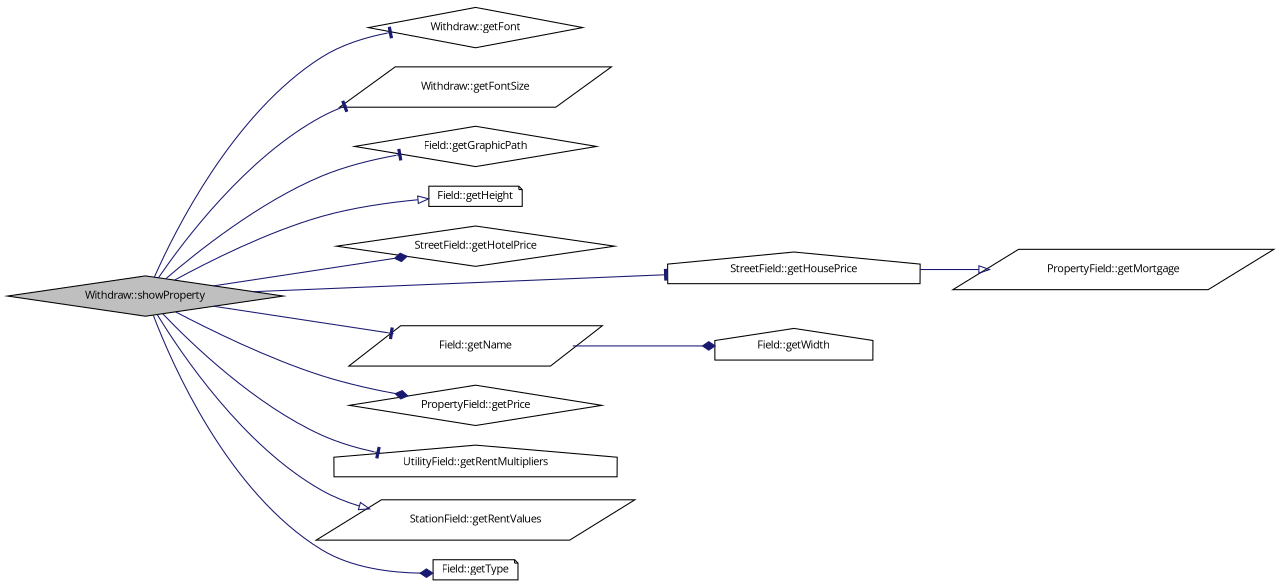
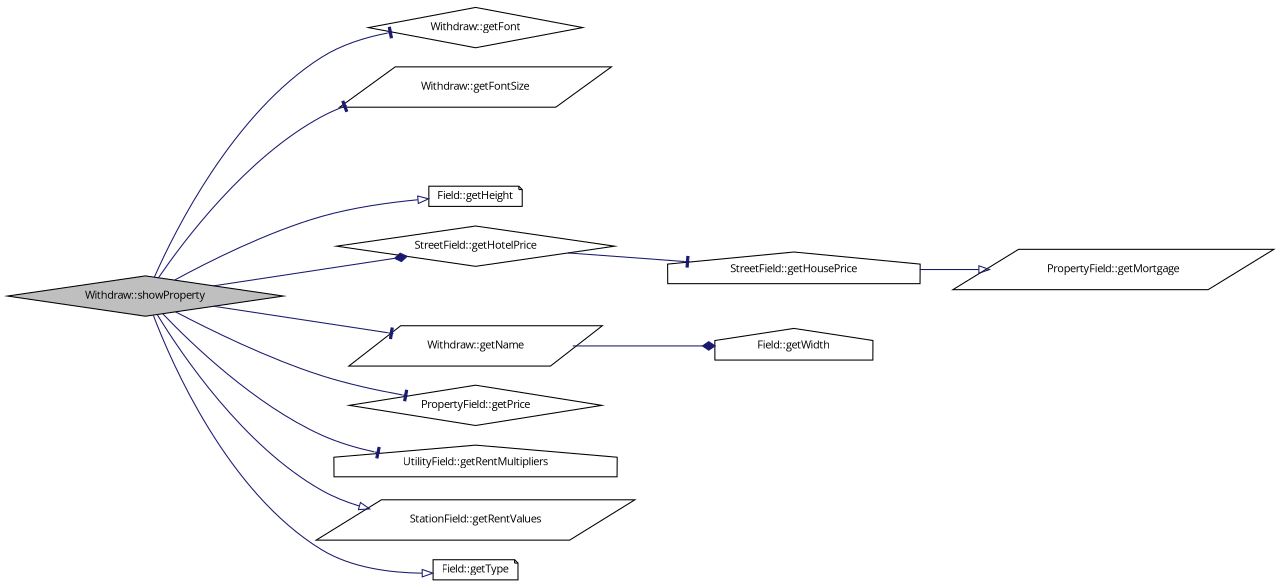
node "Field::getGraphicPath": removed
edge "Withdraw::showProperty" -> "StreetField::getHousePrice": now "StreetField::getHotelPrice" -> "StreetField::getHousePrice"
node "Field::getName": label "Field::getName" -> "Withdraw::getName"
edge "Withdraw::showProperty" -> "PropertyField::getPrice": arrowhead diamond -> tee
edge "Withdraw::showProperty" -> "Field::getType": arrowhead diamond -> onormal
